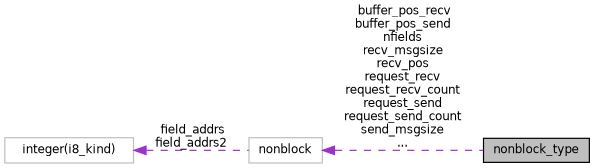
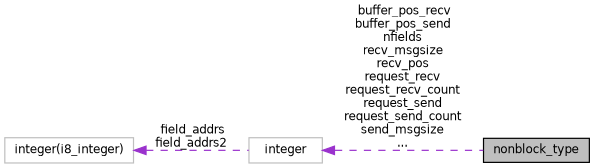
node "integer(i8_kind)": label "integer(i8_kind)" -> "integer(i8_integer)"
node "nonblock": label "nonblock" -> "integer"
